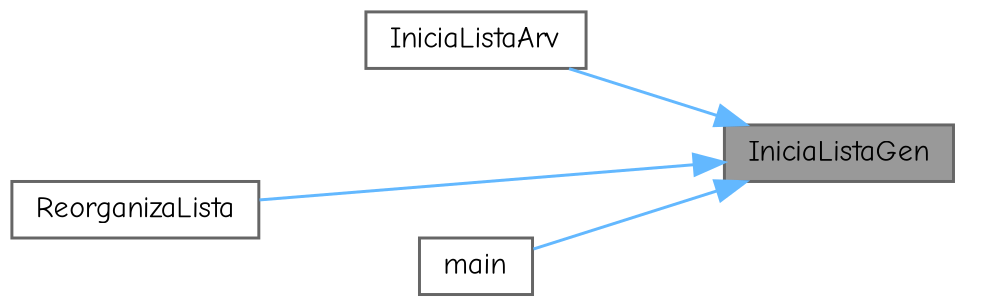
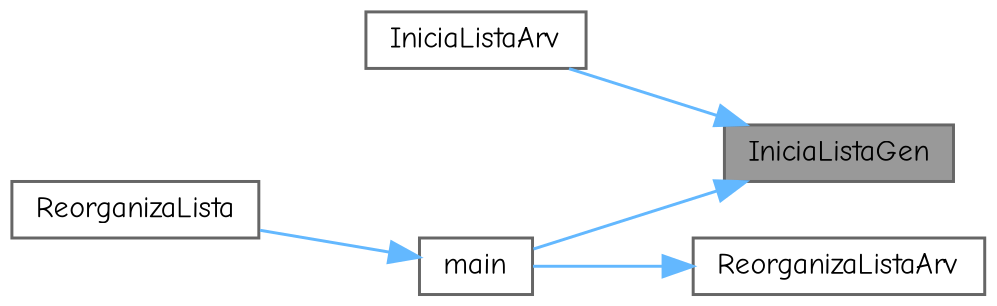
edge "ReorganizaLista" -> "IniciaListaGen": now "ReorganizaLista" -> "main"
node "ReorganizaListaArv": added
